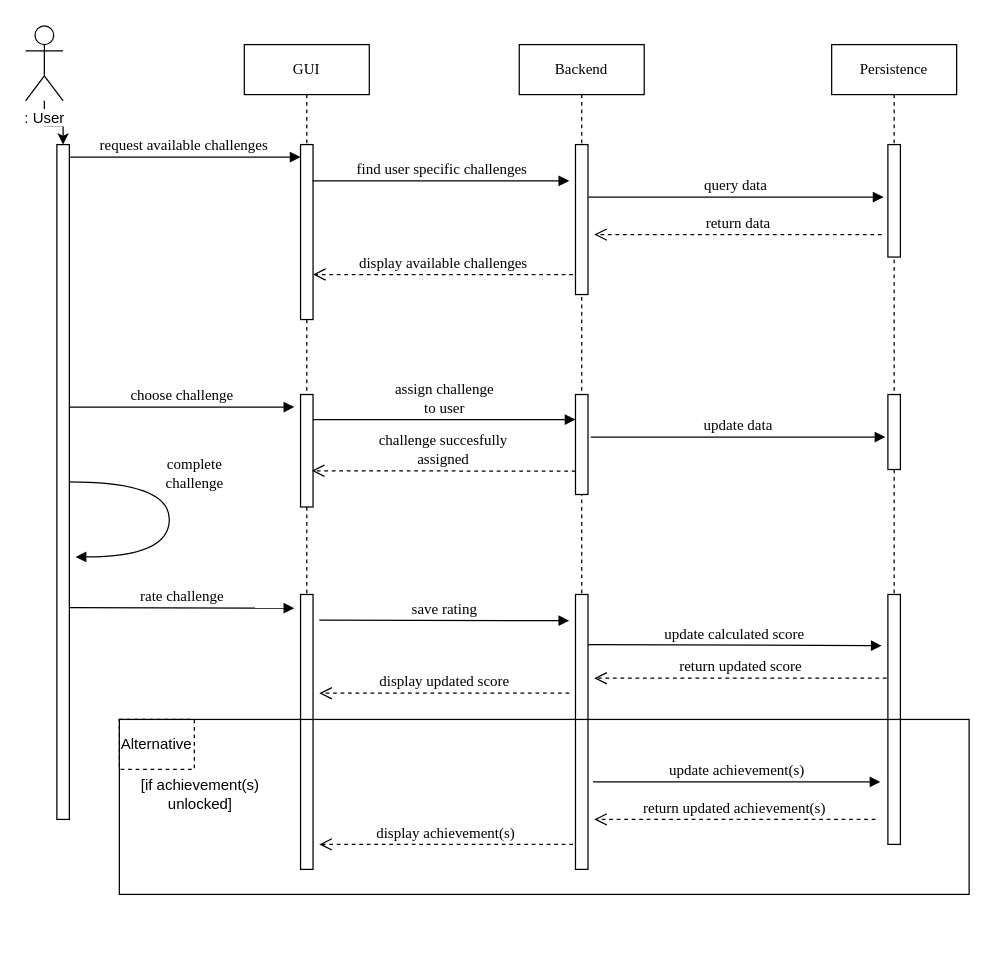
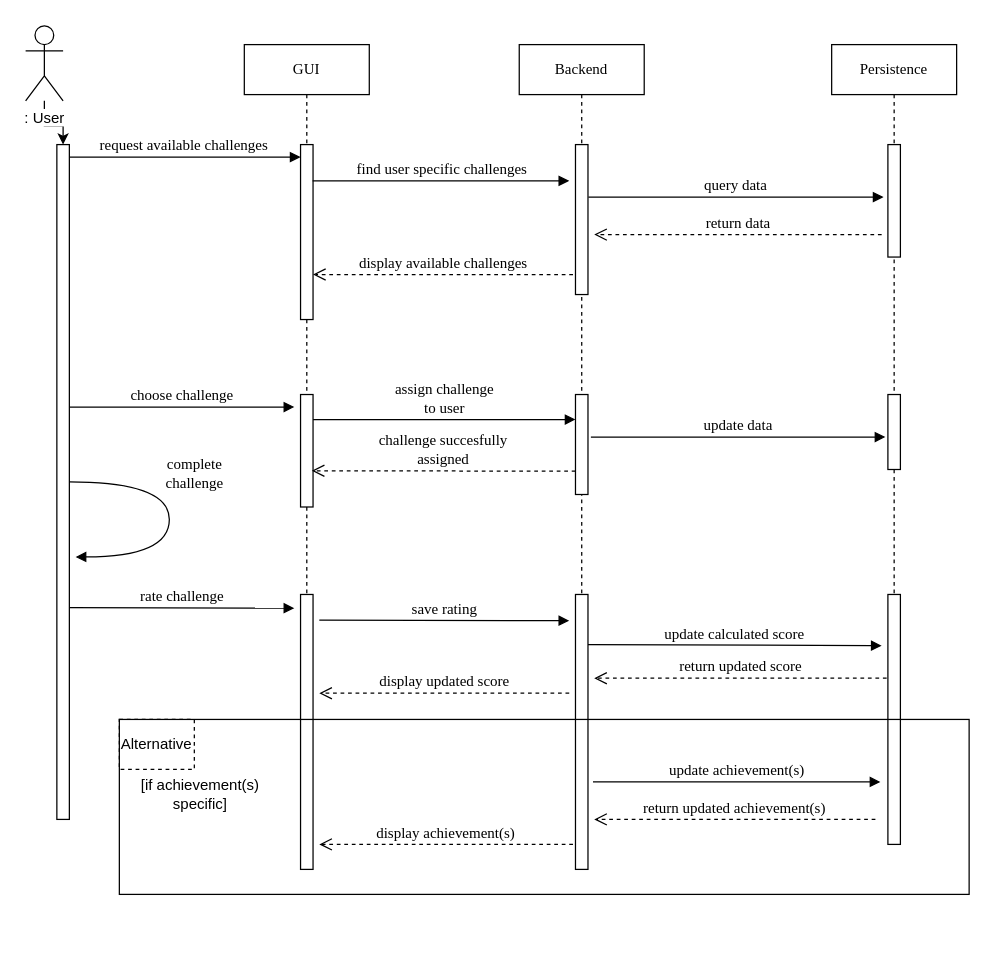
node "[if achievement(s) unlocked]": label "[if achievement(s) unlocked]" -> "[if achievement(s) specific]"
